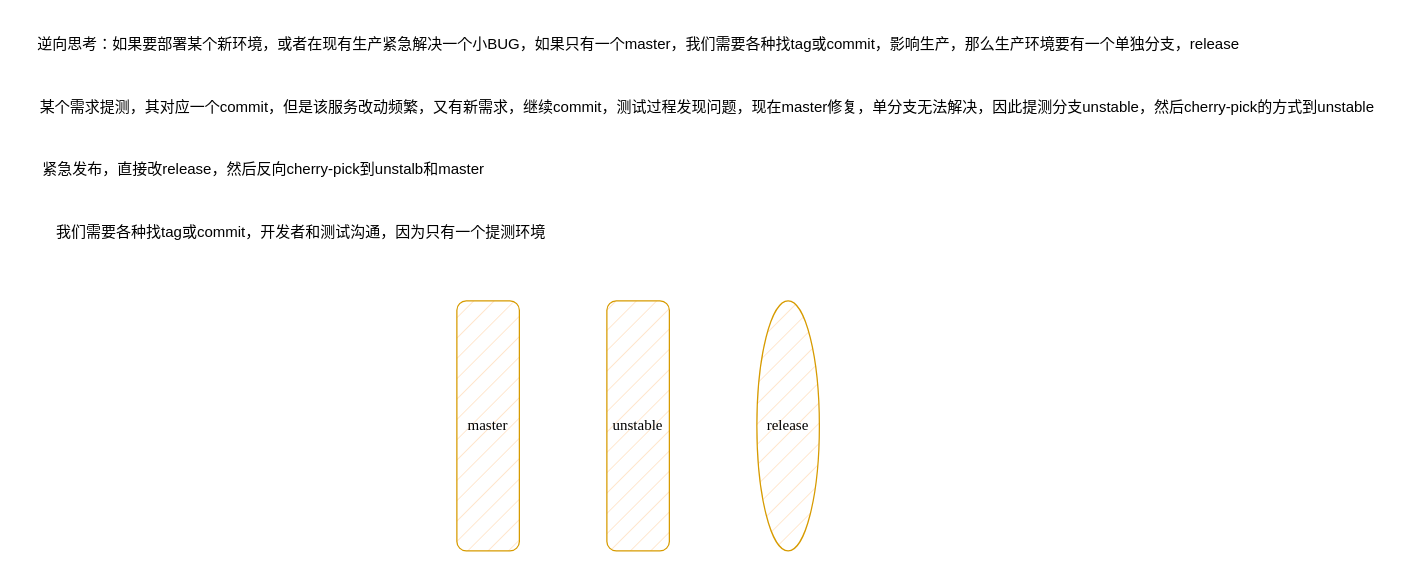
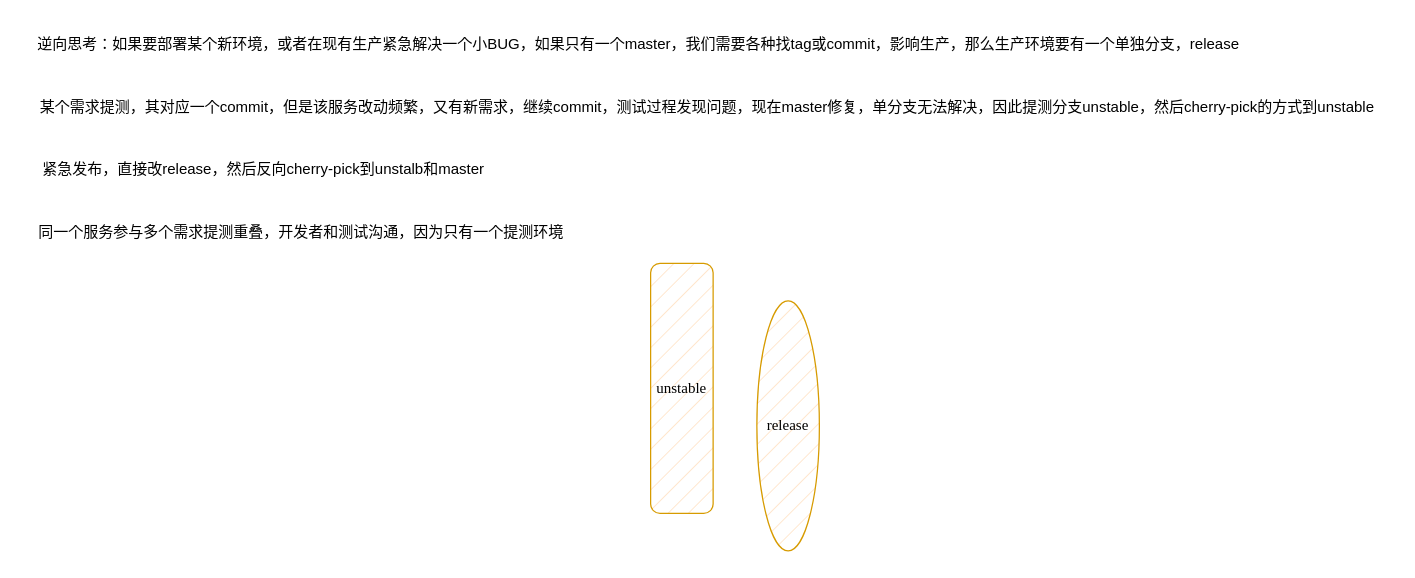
node "我们需要各种找tag或commit，开发者和测试沟通，因为只有一个提测环境": label "我们需要各种找tag或commit，开发者和测试沟通，因为只有一个提测环境" -> "同一个服务参与多个需求提测重叠，开发者和测试沟通，因为只有一个提测环境"
node "master": removed
node "unstable": moved (638, 426) -> (682, 388)
